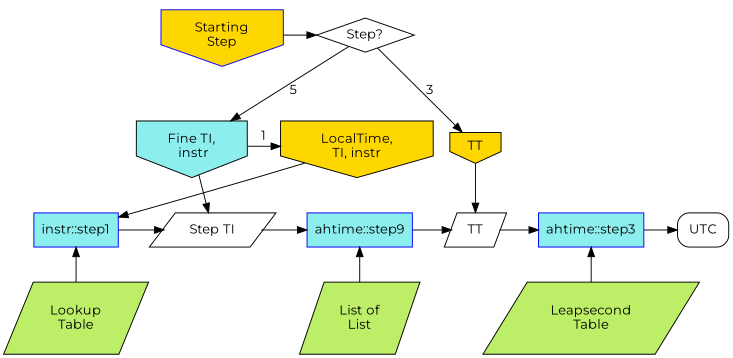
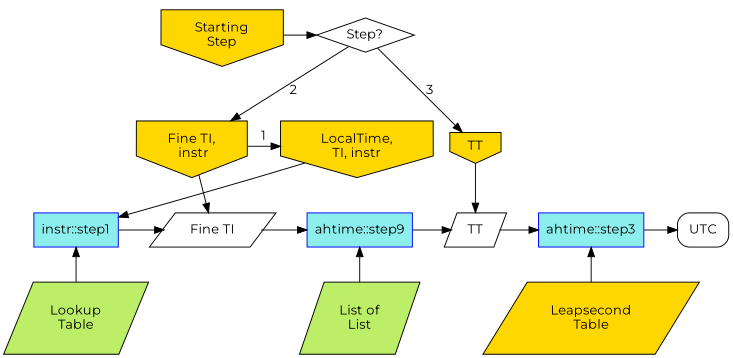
node "Starting Step": color blue -> black
edge "Step?" -> "Fine TI, instr": label "5" -> "2"
node "Fine TI, instr": fillcolor darkslategray2 -> gold
node "Step TI": label "Step TI" -> "Fine TI"
node "Leapsecond Table": fillcolor darkolivegreen2 -> gold
